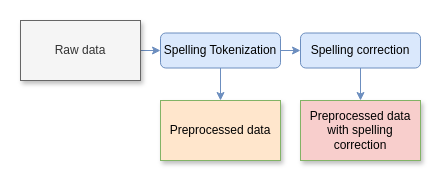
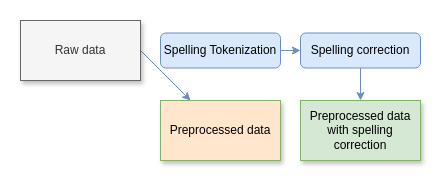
edge "Raw data" -> "Spelling Tokenization": now "Raw data" -> "Preprocessed data"
edge "Spelling Tokenization" -> "Preprocessed data": removed
node "Preprocessed data with spelling correction": fillcolor #f8cecc -> #d5e8d4
